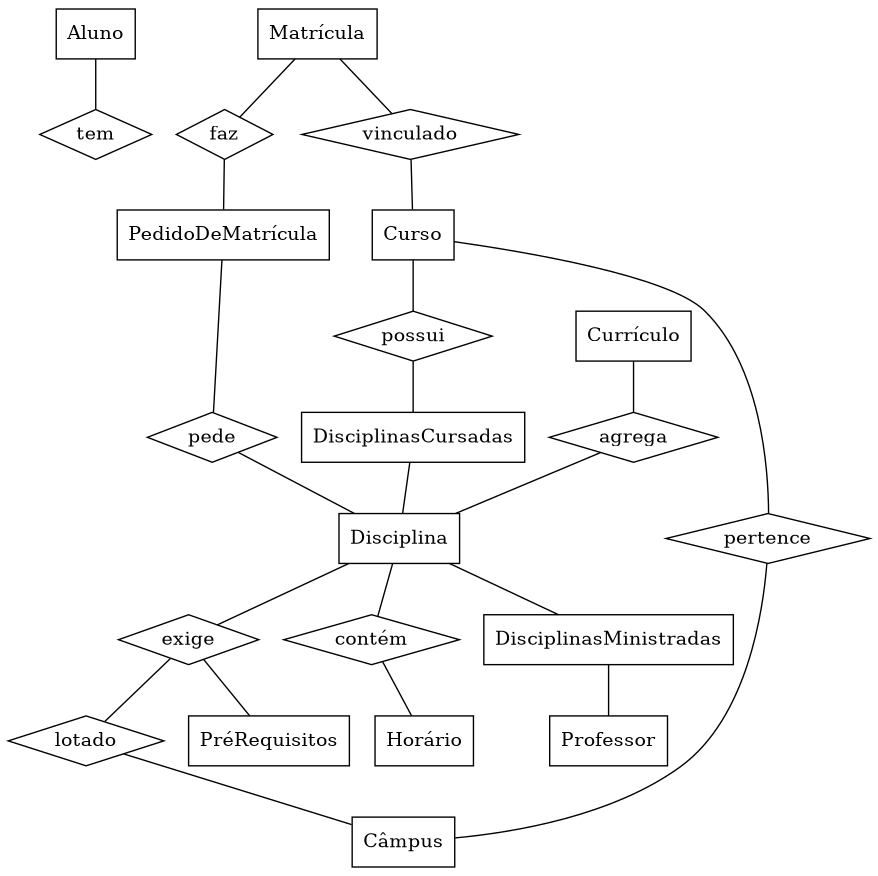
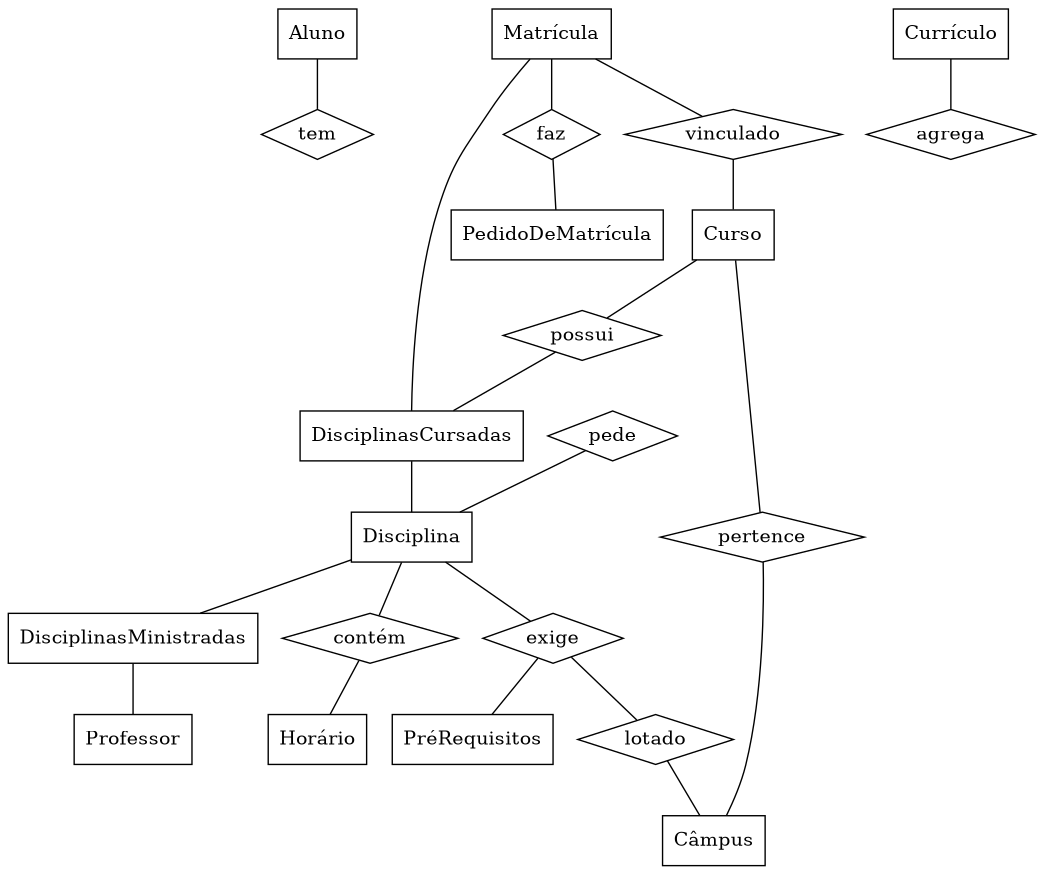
edge "Matrícula" -- "DisciplinasCursadas": added
edge "PedidoDeMatrícula" -- "pede": removed
edge "agrega" -- "Disciplina": removed
